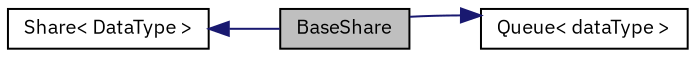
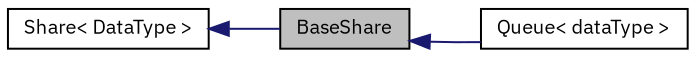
edge "BaseShare" -> "Queue< dataType >": reversed
